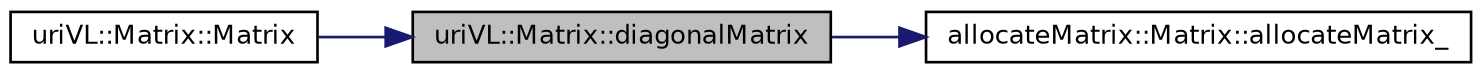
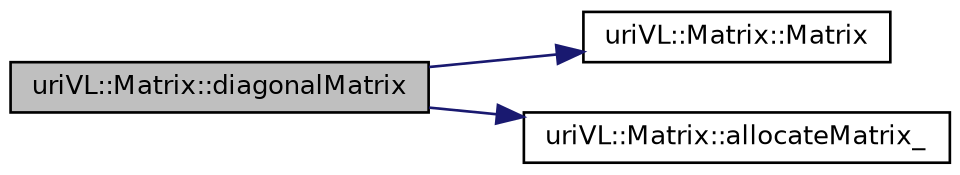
edge "uriVL::Matrix::Matrix" -> "uriVL::Matrix::diagonalMatrix": reversed
node "allocateMatrix::Matrix::allocateMatrix_": label "allocateMatrix::Matrix::allocateMatrix_" -> "uriVL::Matrix::allocateMatrix_"
